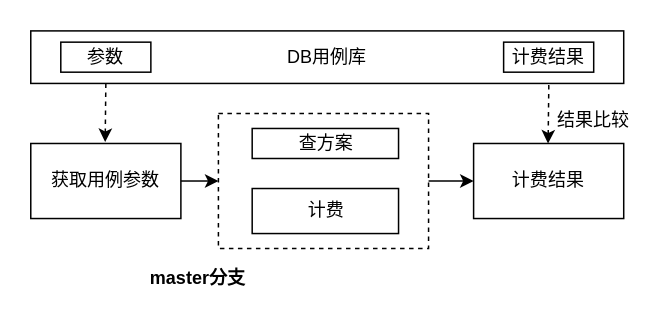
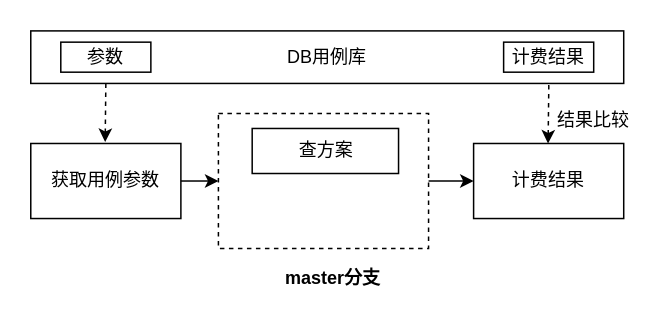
node "查方案": size 146x30 -> 146x45
node "计费": removed
node "master分支": moved (198, 278) -> (333, 278)
